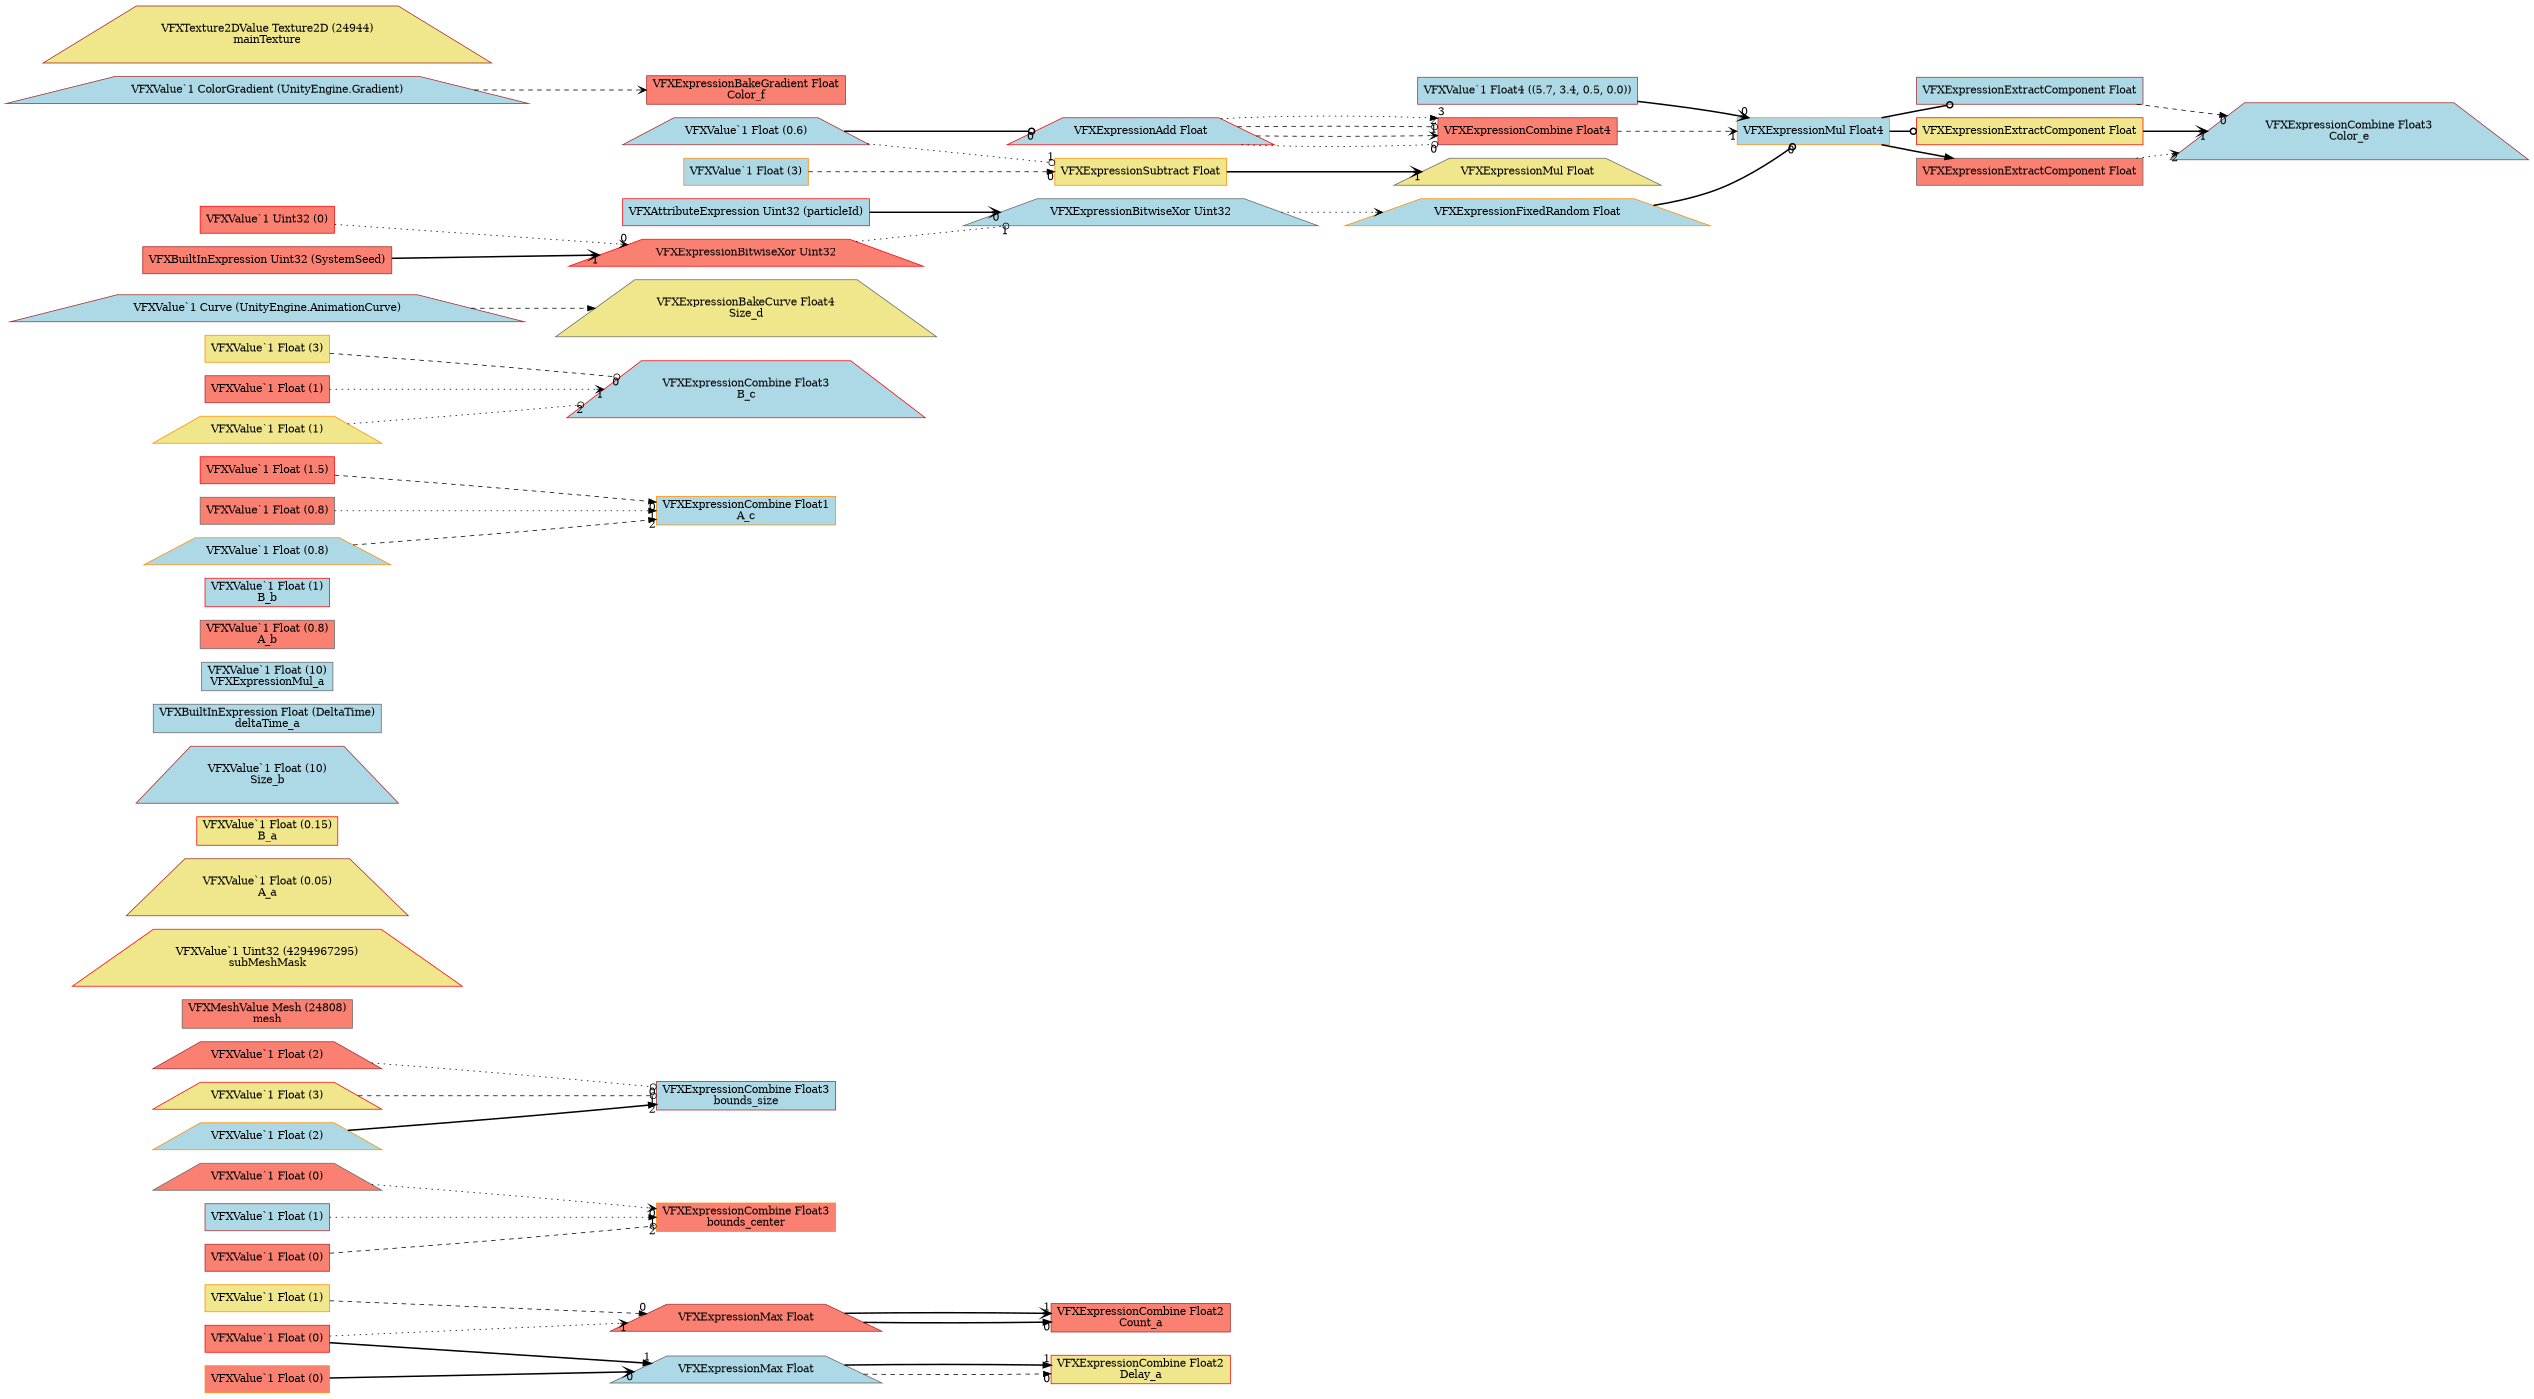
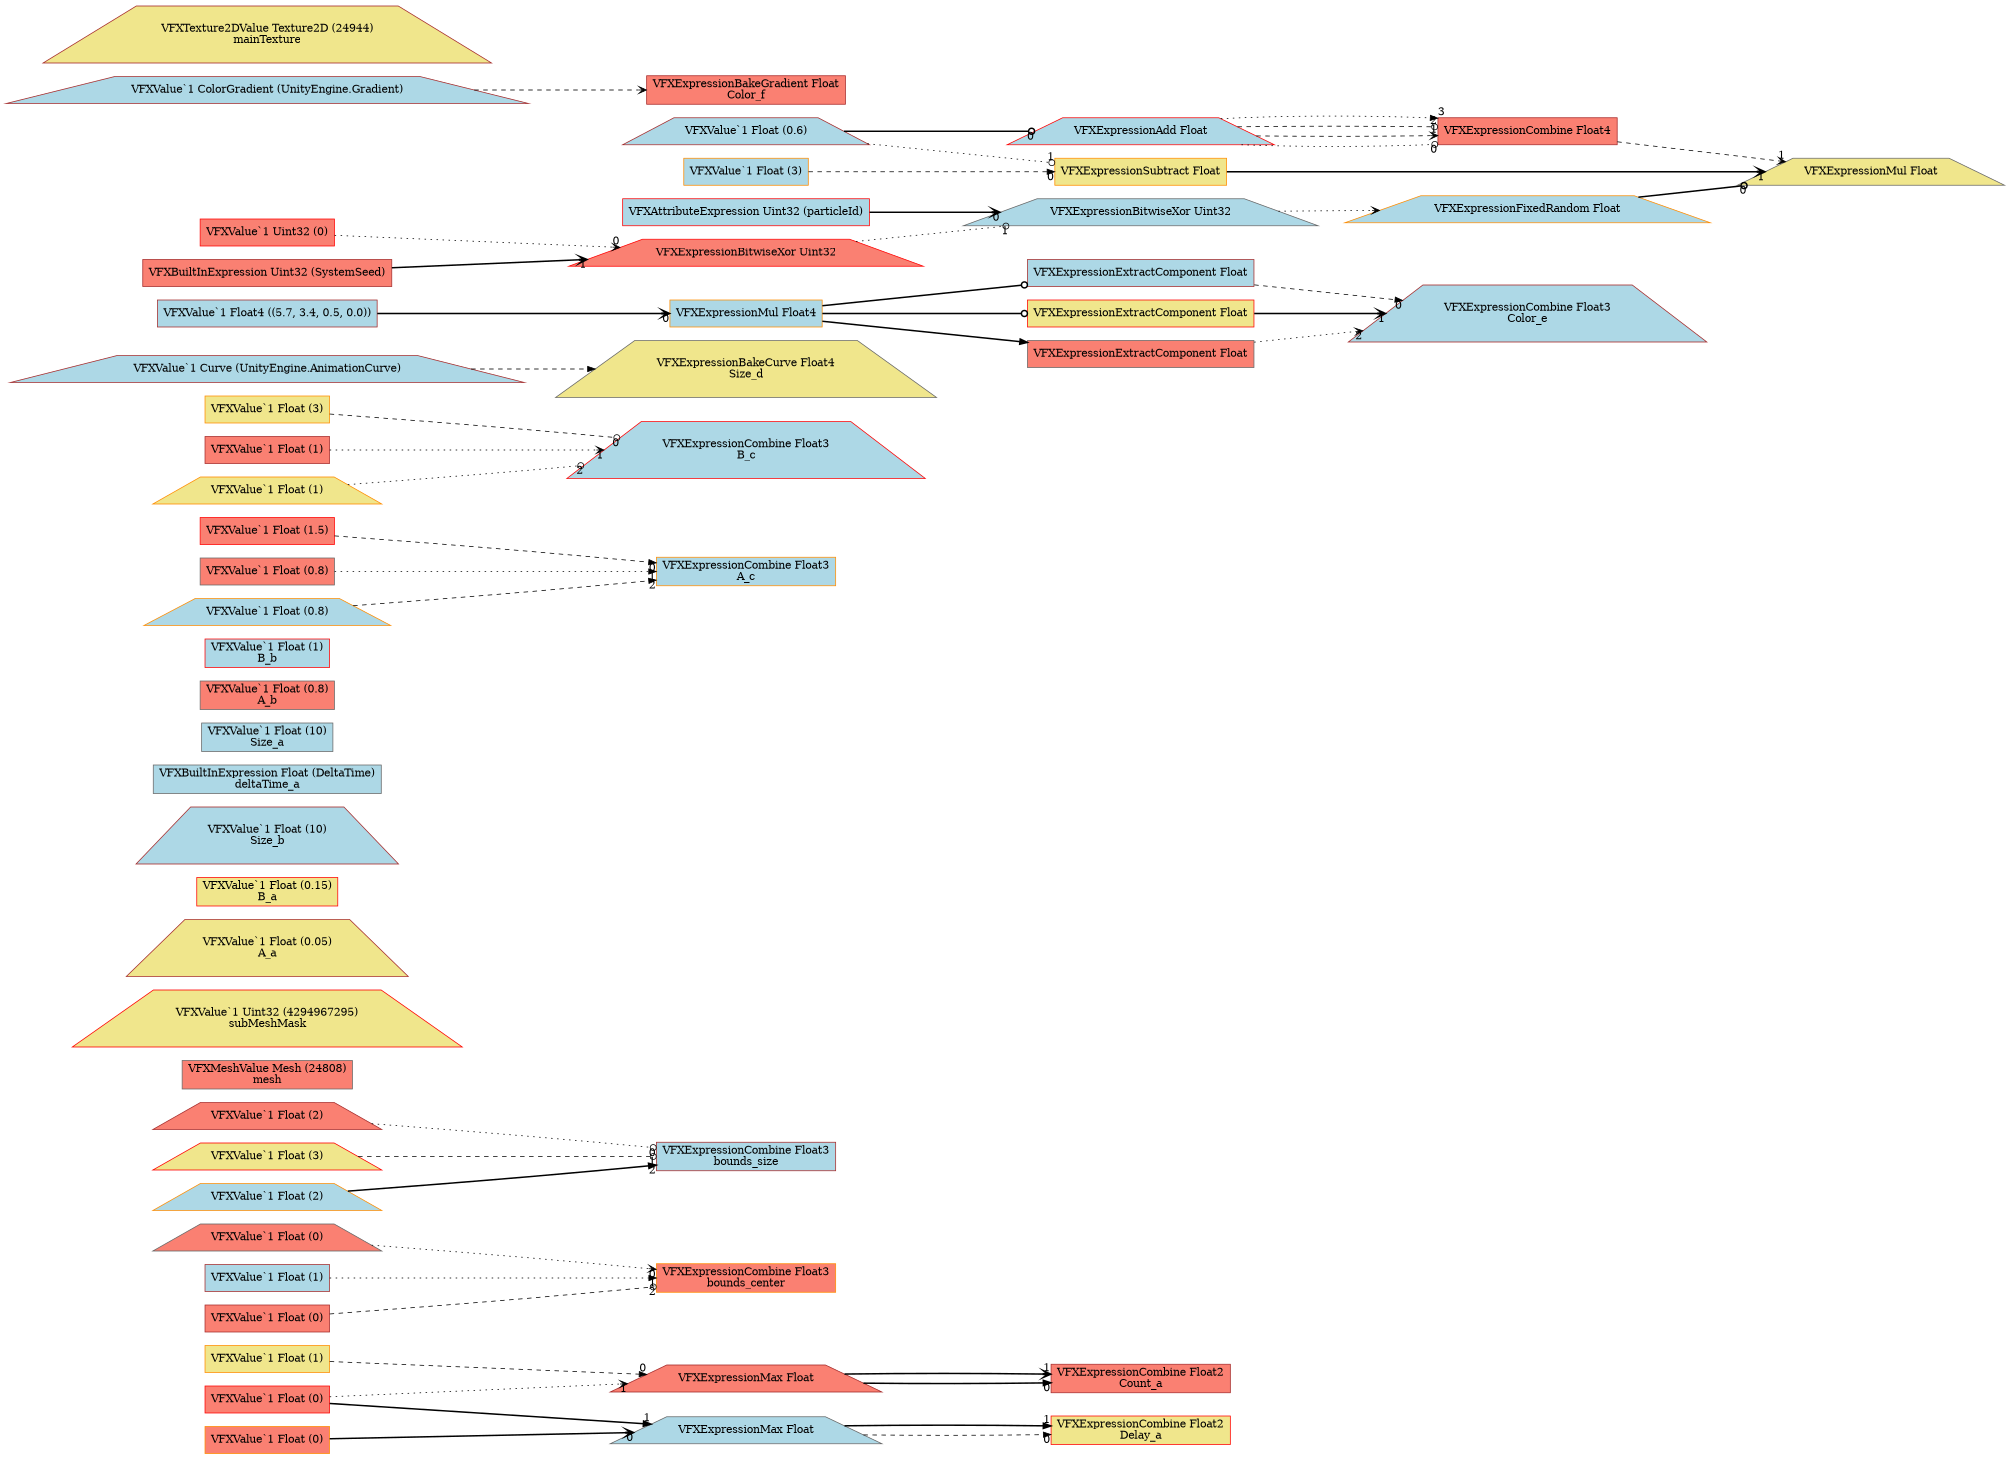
edge "VFXExpressionCombine Float4" -> "VFXExpressionMul Float4": now "VFXExpressionCombine Float4" -> "VFXExpressionMul Float"
edge "VFXExpressionFixedRandom Float" -> "VFXExpressionMul Float4": now "VFXExpressionFixedRandom Float" -> "VFXExpressionMul Float"
node "VFXExpressionCombine Float1 A_c": label "VFXExpressionCombine Float1 A_c" -> "VFXExpressionCombine Float3 A_c"
node "VFXValue`1 Float (10) VFXExpressionMul_a": label "VFXValue`1 Float (10) VFXExpressionMul_a" -> "VFXValue`1 Float (10) Size_a"
